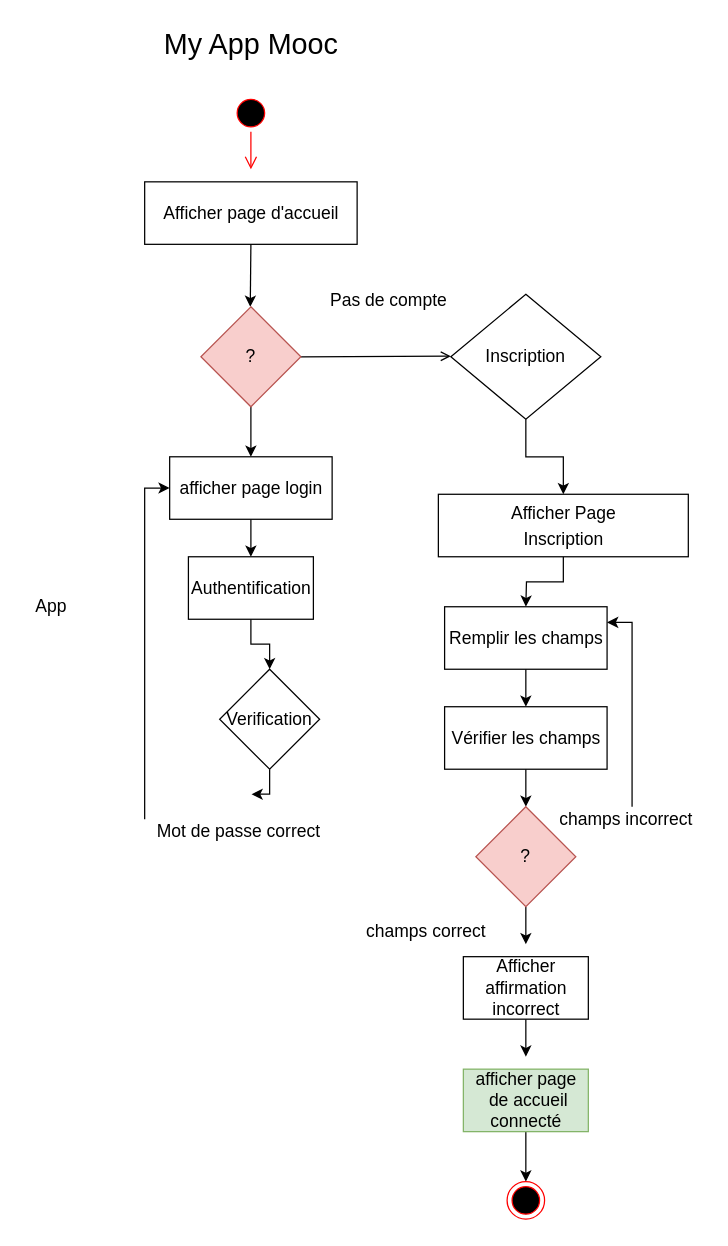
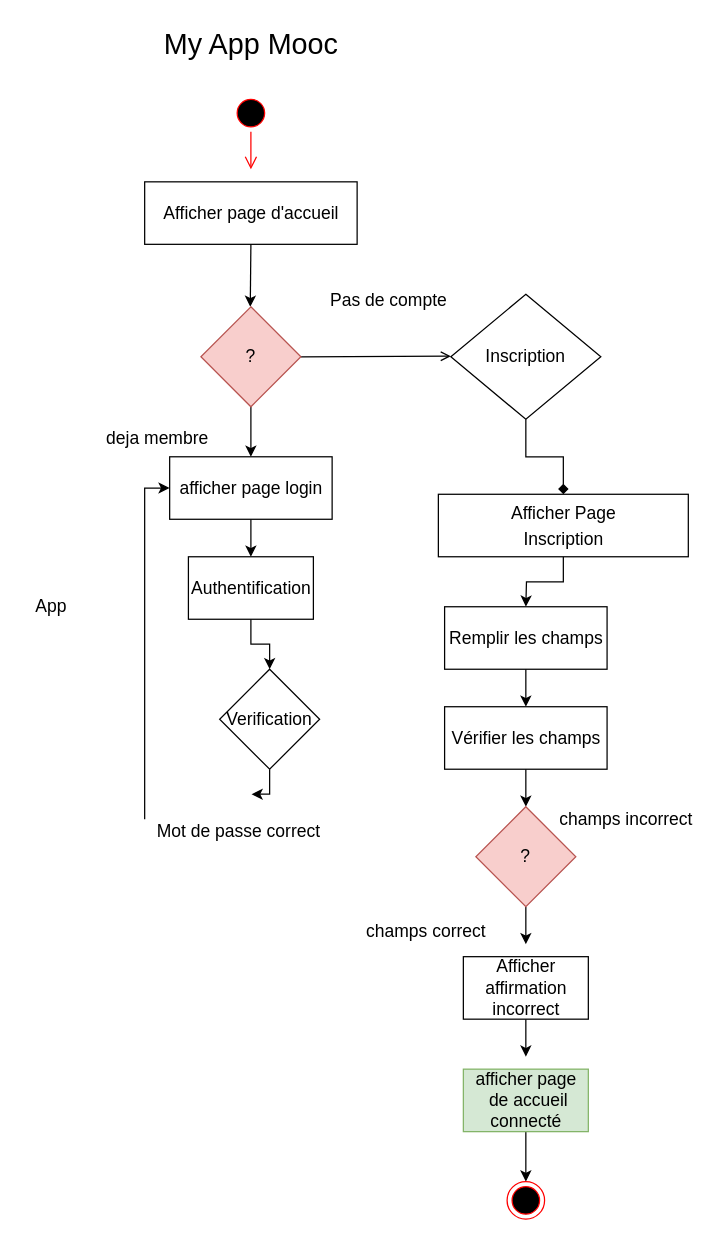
node "deja membre": added
edge "Inscription" -> "Afficher Page Inscription": arrowhead classic -> diamond
edge "champs incorrect" -> "Remplir les champs": removed
